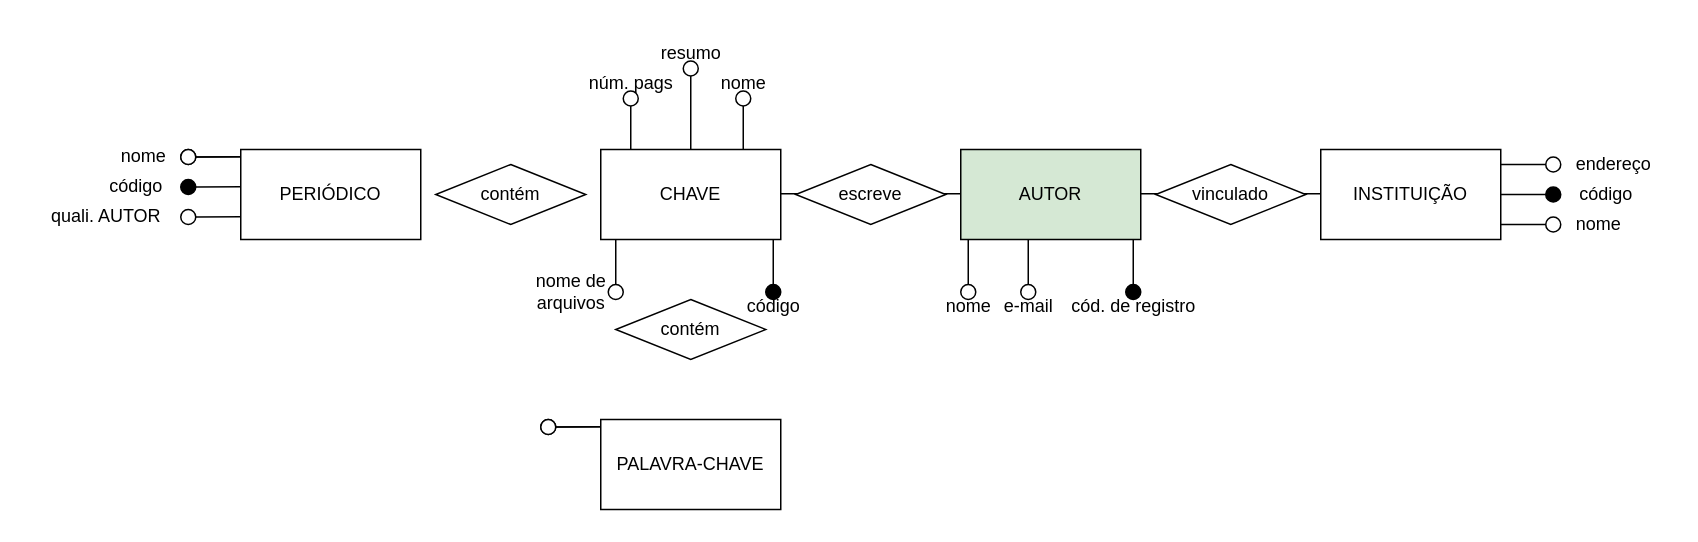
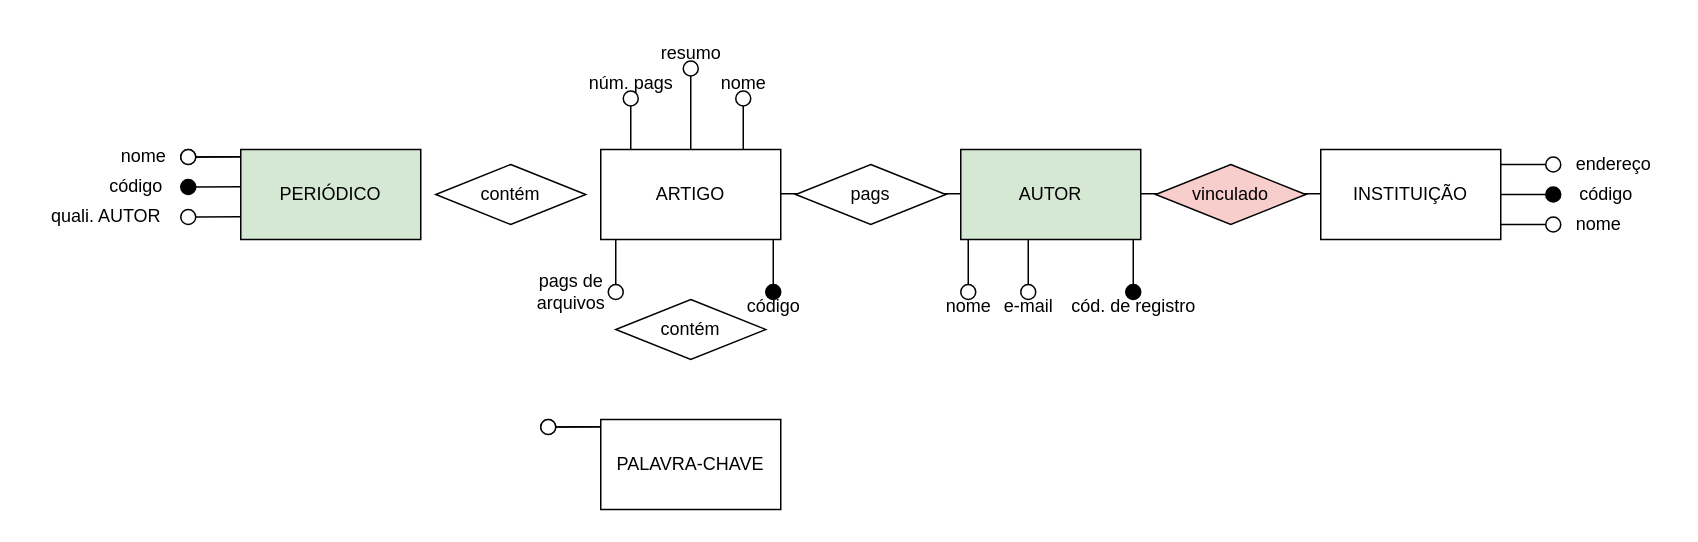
node "PERIÓDICO": fillcolor #ffffff -> #d5e8d4
node "CHAVE": label "CHAVE" -> "ARTIGO"
node "escreve": label "escreve" -> "pags"
node "vinculado": fillcolor #ffffff -> #f8cecc
node "nome de arquivos": label "nome de arquivos" -> "pags de arquivos"
